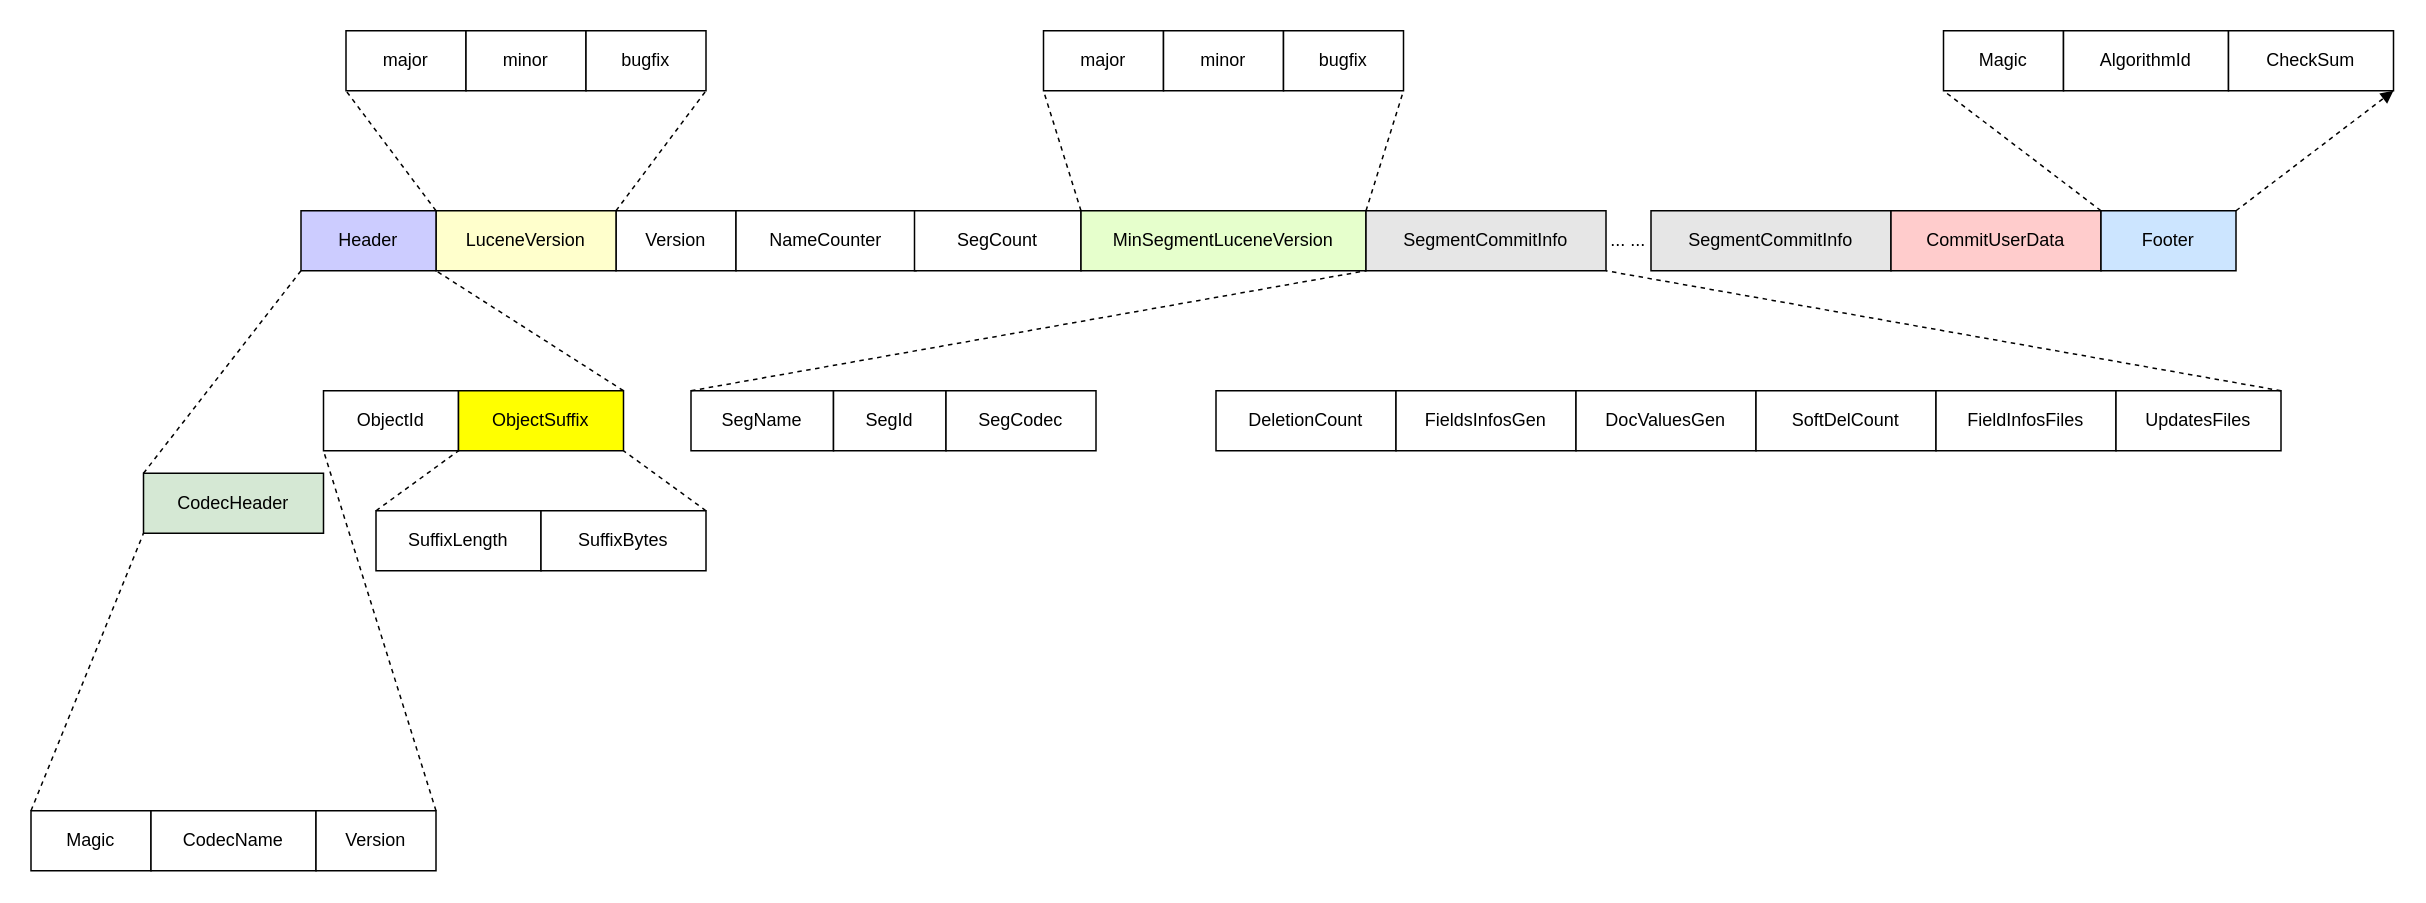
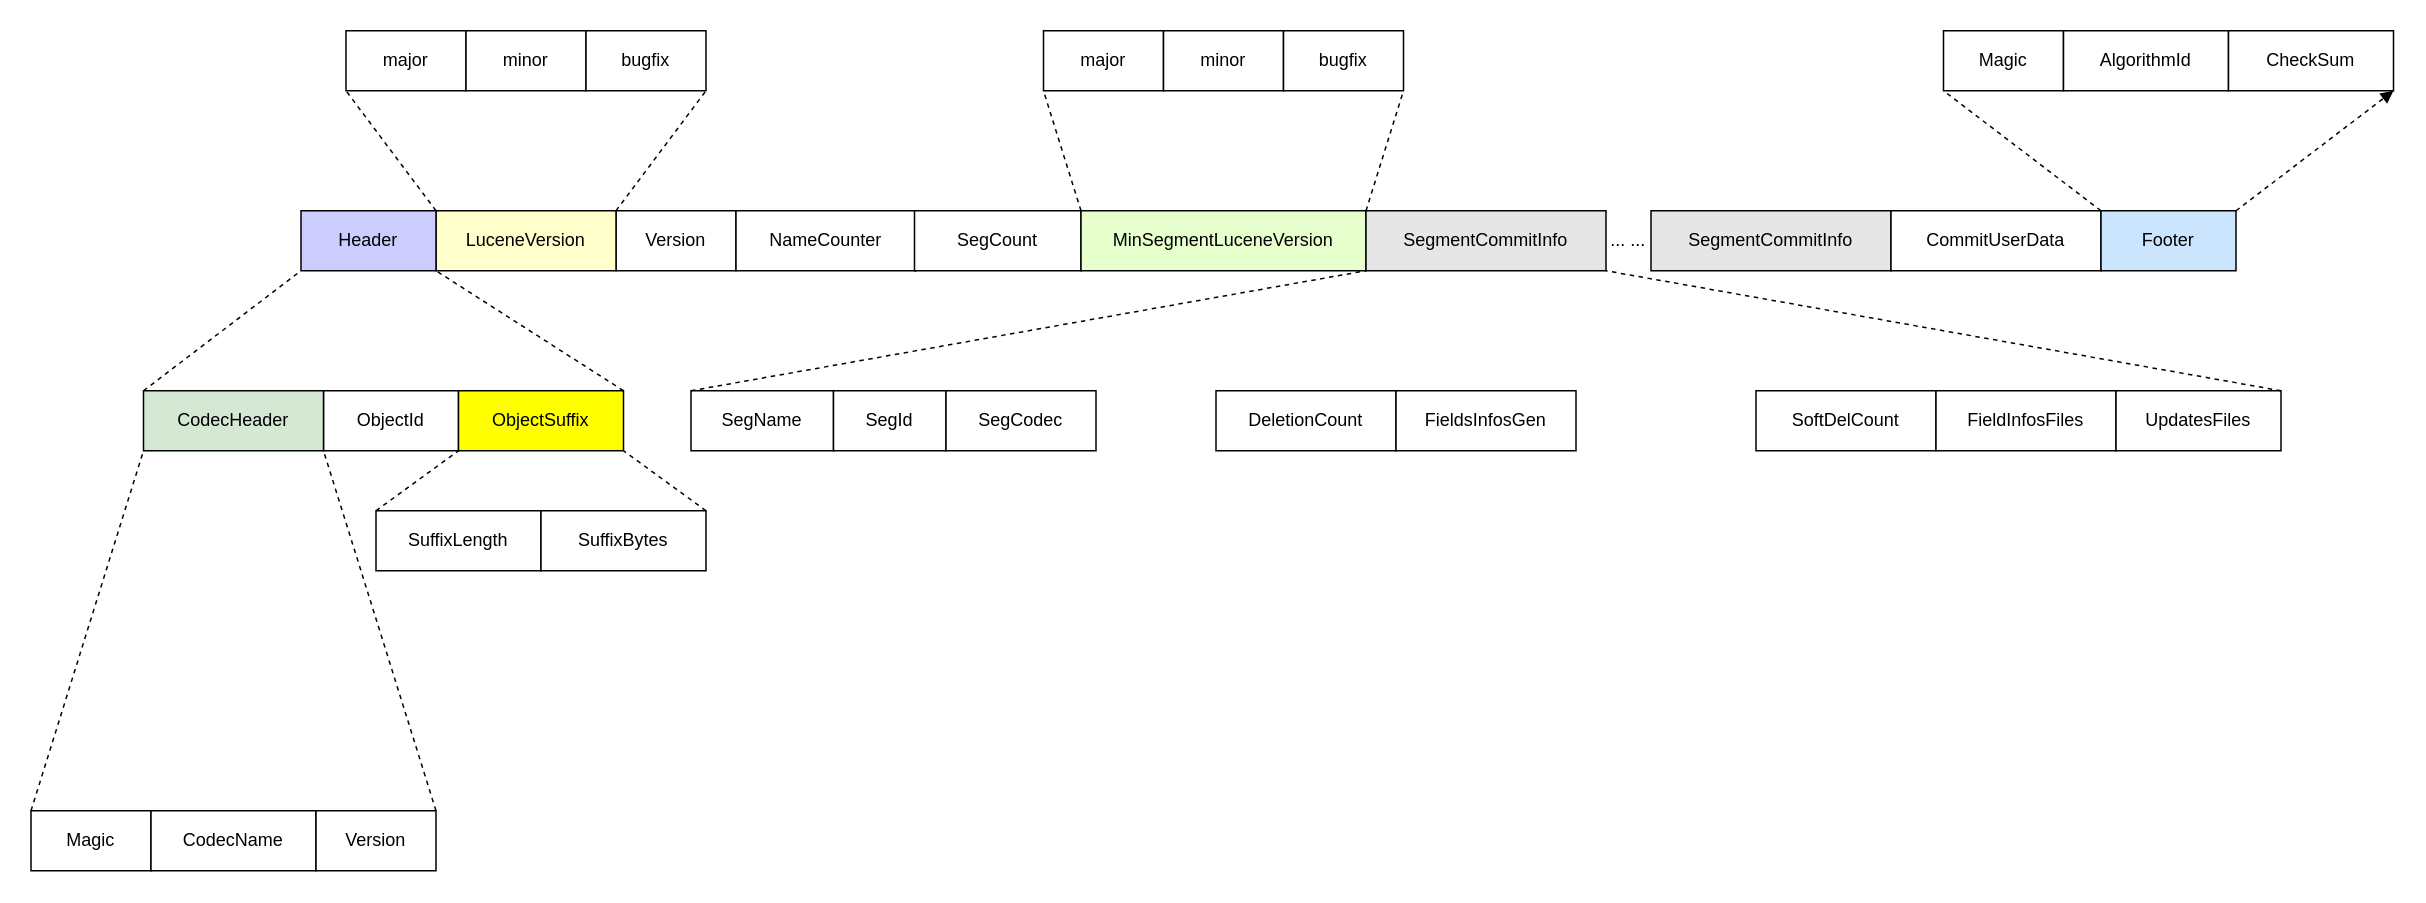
node "CommitUserData": fillcolor #ffcccc -> #ffffff
node "DocValuesGen": removed
node "CodecHeader": moved (233, 503) -> (233, 421)
